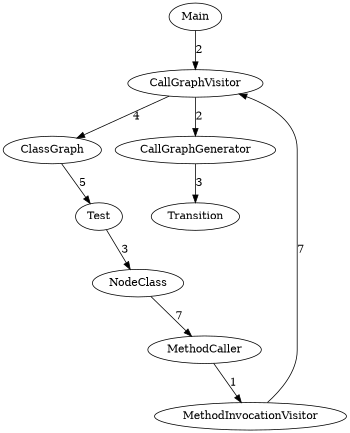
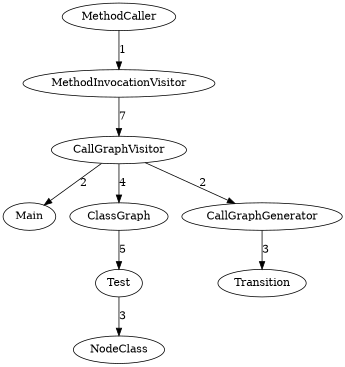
edge "Main" -> "CallGraphVisitor": reversed
edge "NodeClass" -> "MethodCaller": removed, label "7"
